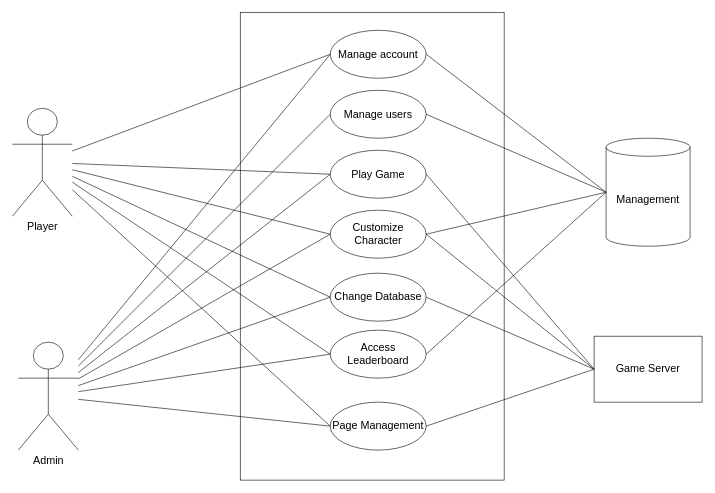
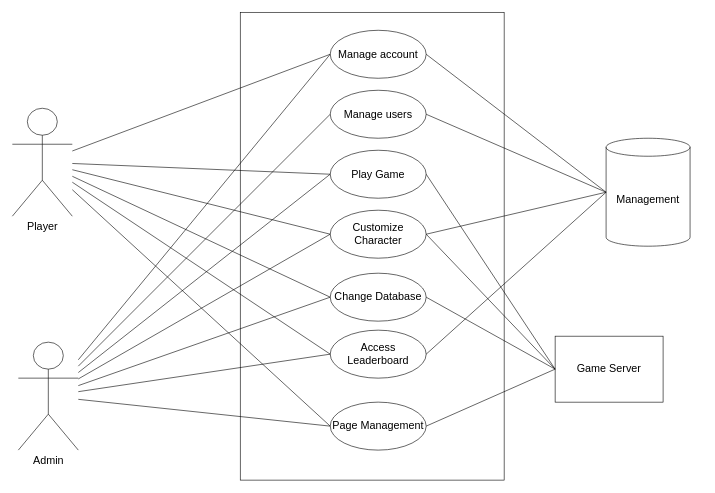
node "Game Server": moved (648, 369) -> (609, 369)
